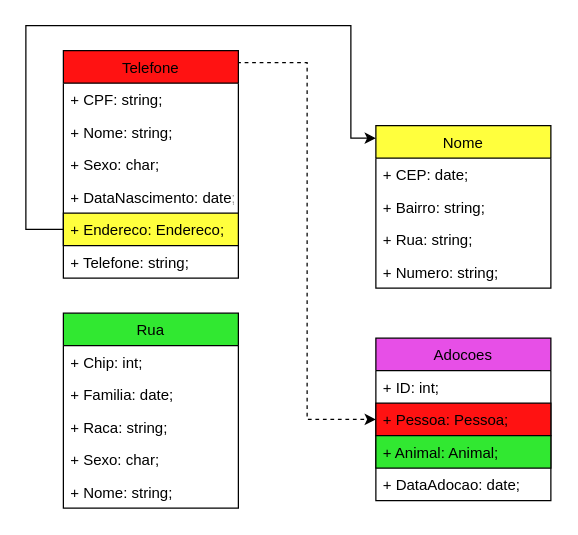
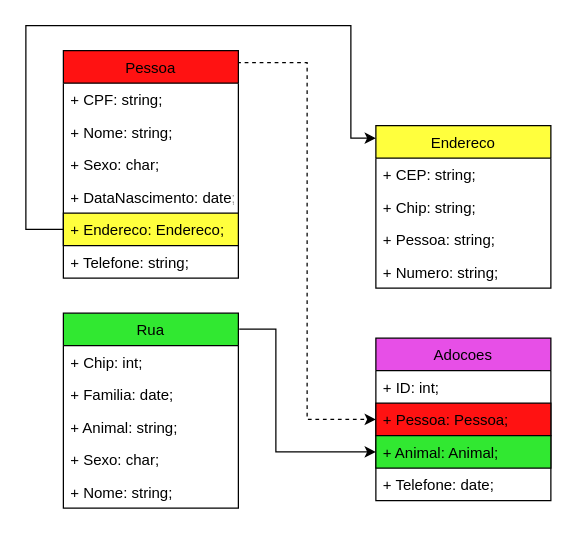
node "Telefone": label "Telefone" -> "Pessoa"
node "Nome": label "Nome" -> "Endereco"
node "+ CEP: date;": label "+ CEP: date;" -> "+ CEP: string;"
node "+ Bairro: string;": label "+ Bairro: string;" -> "+ Chip: string;"
node "+ Rua: string;": label "+ Rua: string;" -> "+ Pessoa: string;"
edge "Rua" -> "+ Animal: Animal;": added
node "+ Raca: string;": label "+ Raca: string;" -> "+ Animal: string;"
node "+ DataAdocao: date;": label "+ DataAdocao: date;" -> "+ Telefone: date;"
